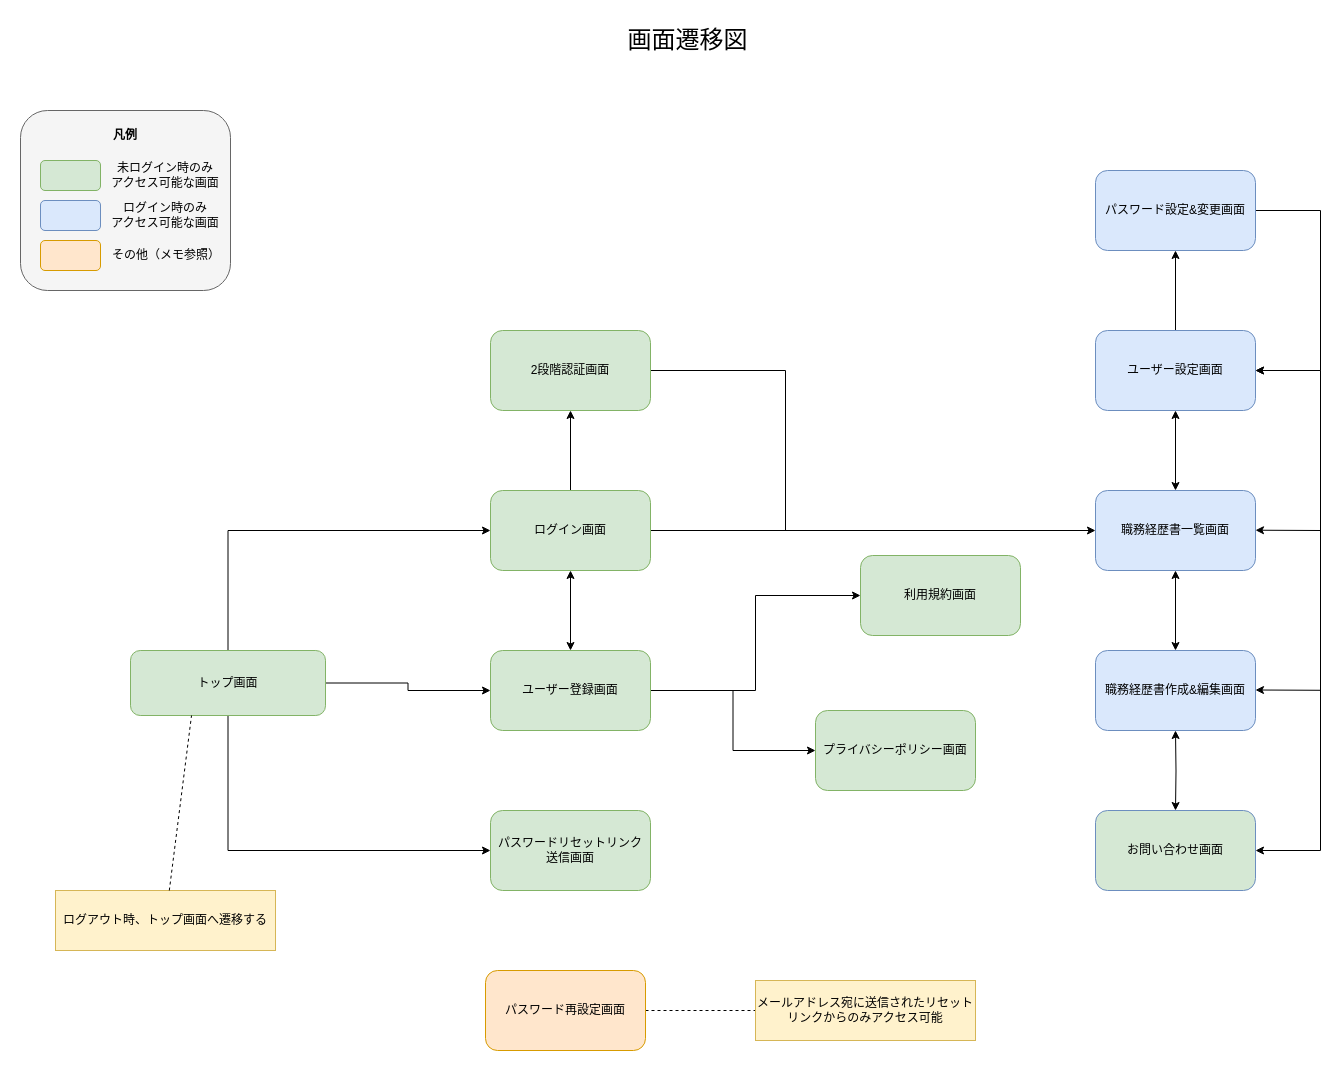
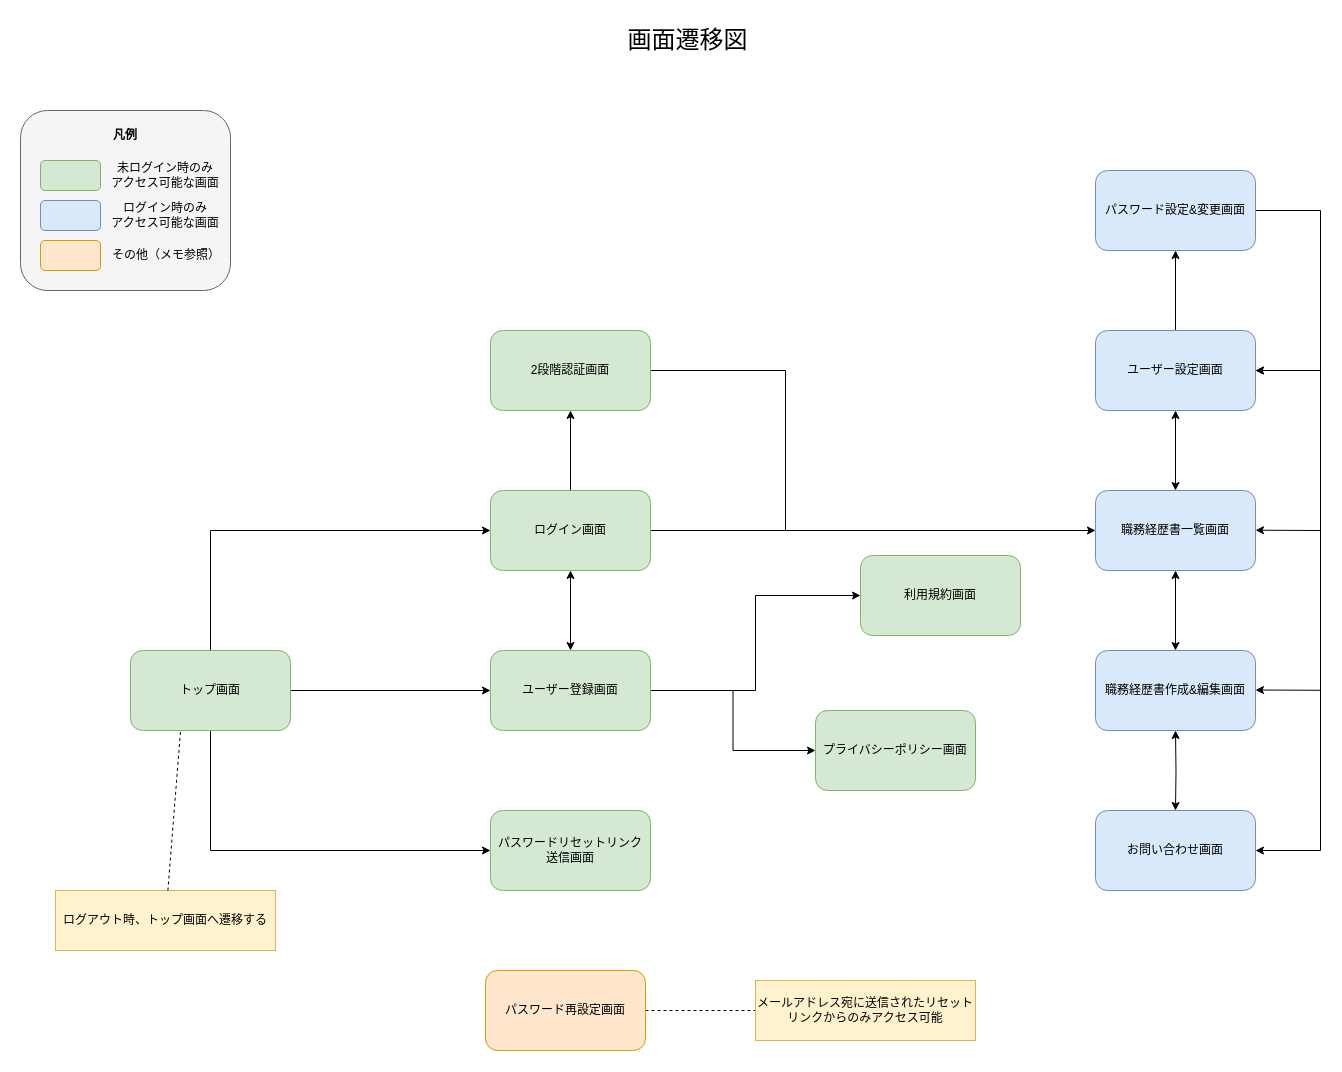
node "トップ画面": size 195x65 -> 160x80
node "お問い合わせ画面": fillcolor #d5e8d4 -> #dae8fc
